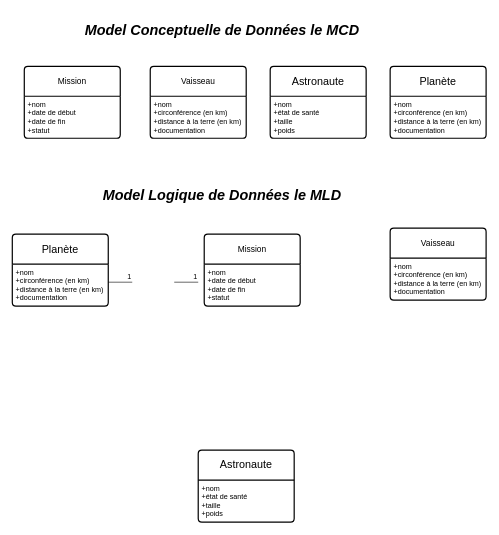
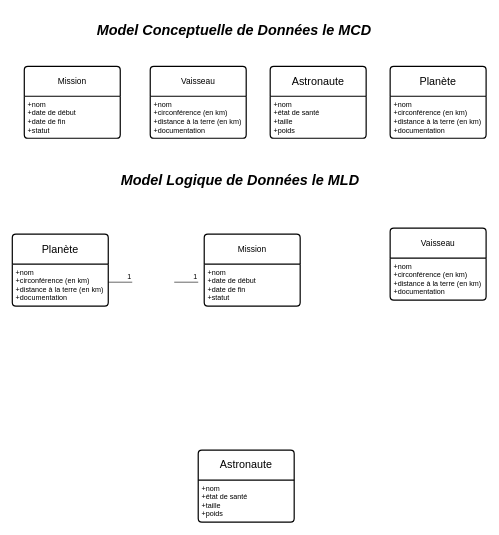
node "Model Conceptuelle de Données le MCD": moved (222, 30) -> (234, 30)
node "Model Logique de Données le MLD": moved (222, 195) -> (240, 180)
